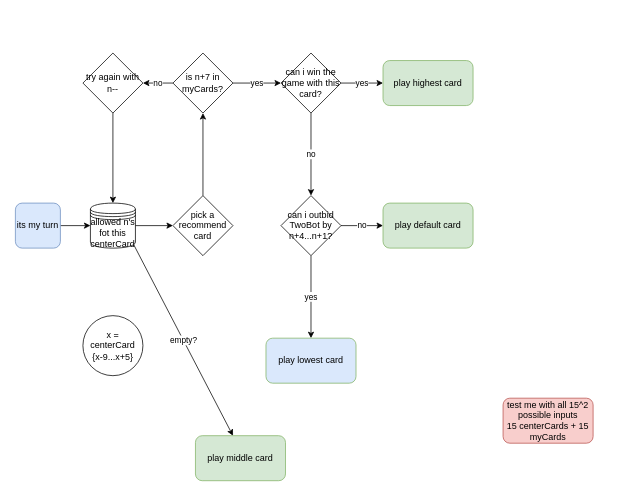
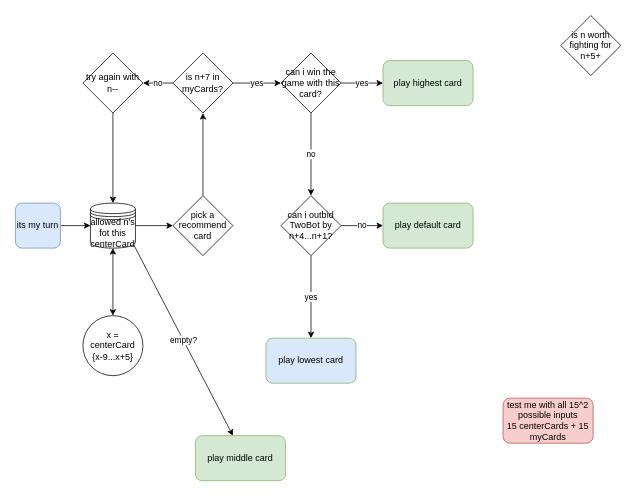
node "is n worth fighting for n+5+": added
edge "allowed n's fot this centerCard" -- "x = centerCard {x-9...x+5}": added
